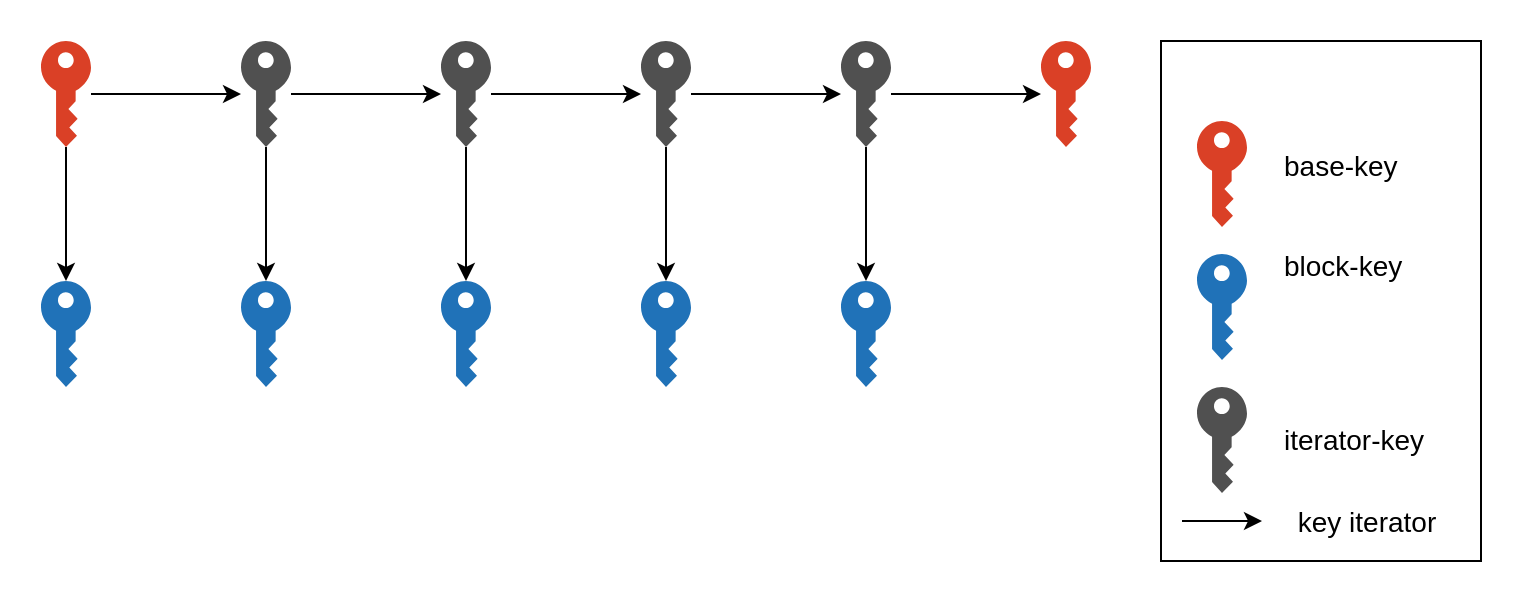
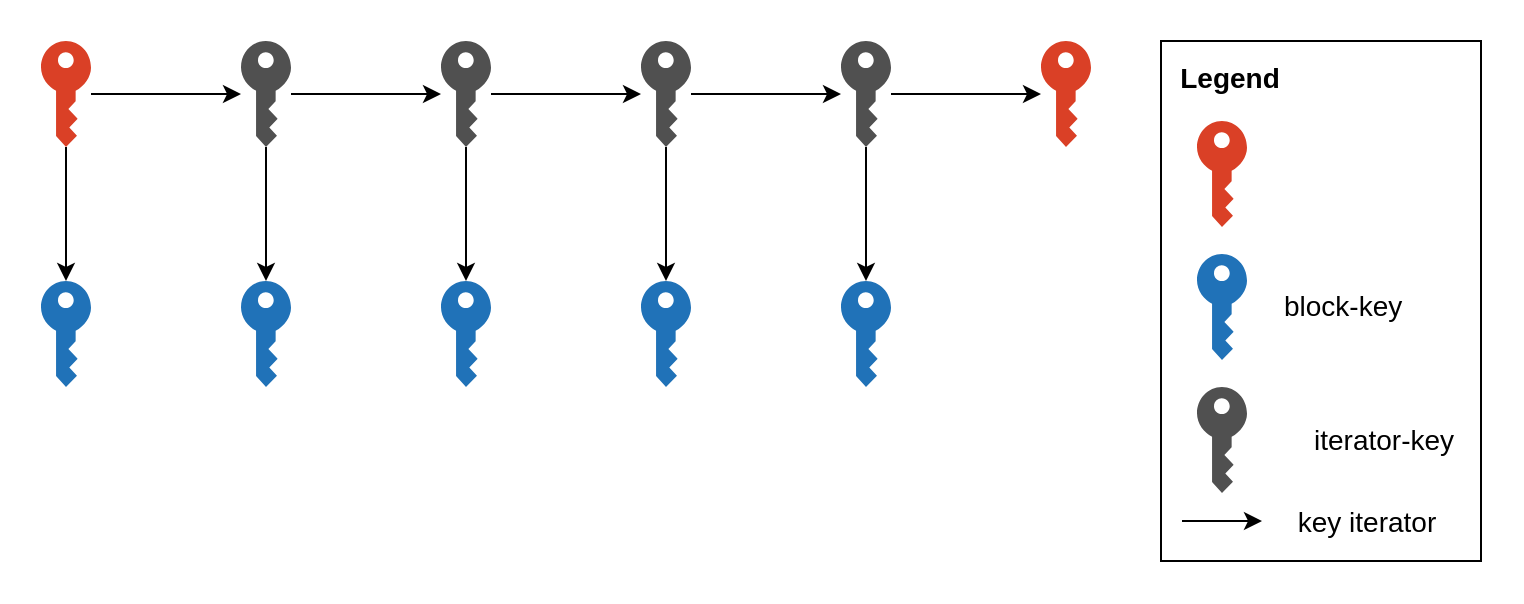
node "Legend": added
node "base-key": removed
node "block-key": moved (1351, 267) -> (1351, 307)
node "iterator-key": moved (1361, 441) -> (1391, 441)
